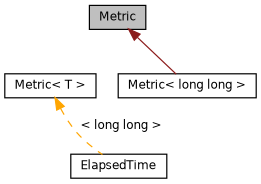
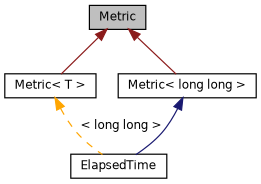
edge "Metric< T >" -> "Metric": added
edge "ElapsedTime" -> "Metric< long long >": added
